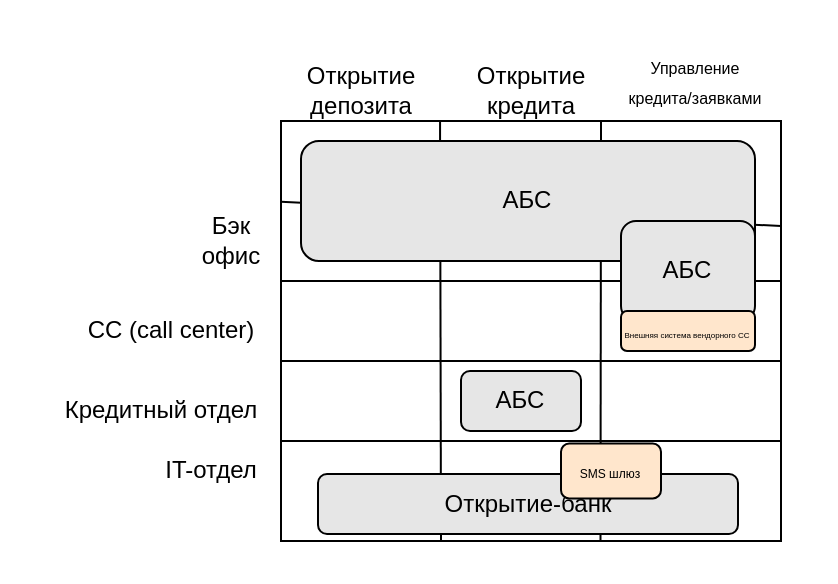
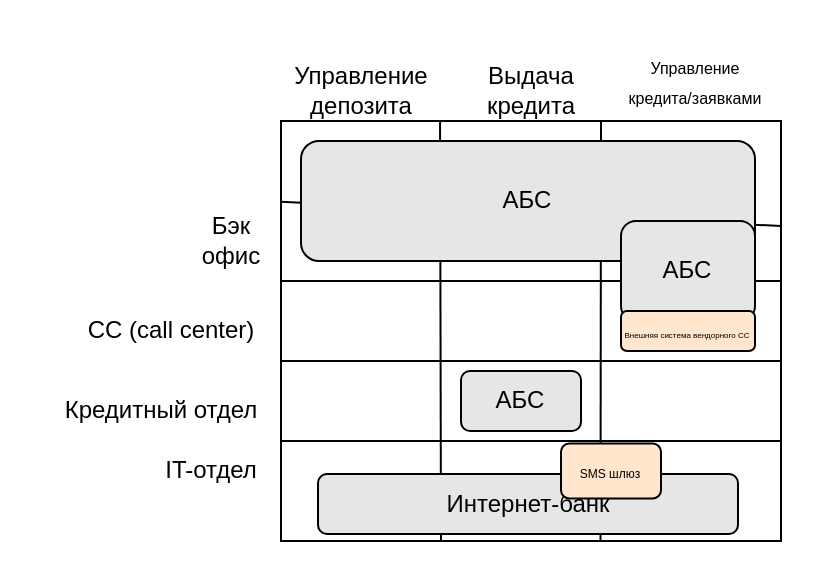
node "Открытие депозита": label "Открытие депозита" -> "Управление депозита"
node "Открытие кредита": label "Открытие кредита" -> "Выдача кредита"
node "Открытие-банк": label "Открытие-банк" -> "Интернет-банк"
